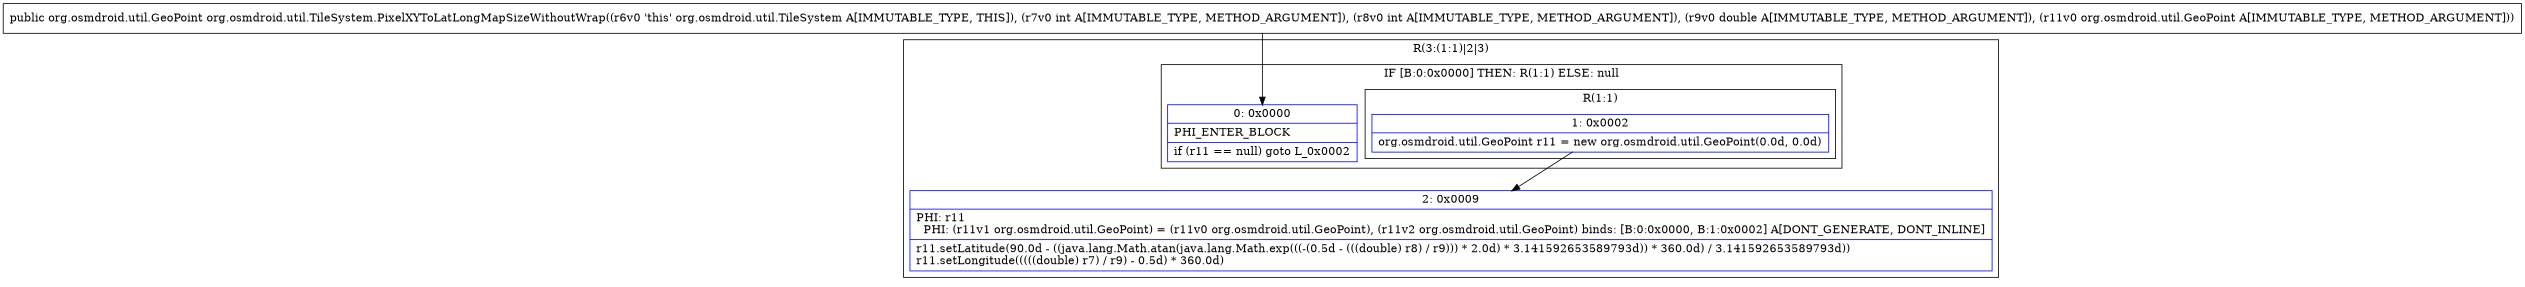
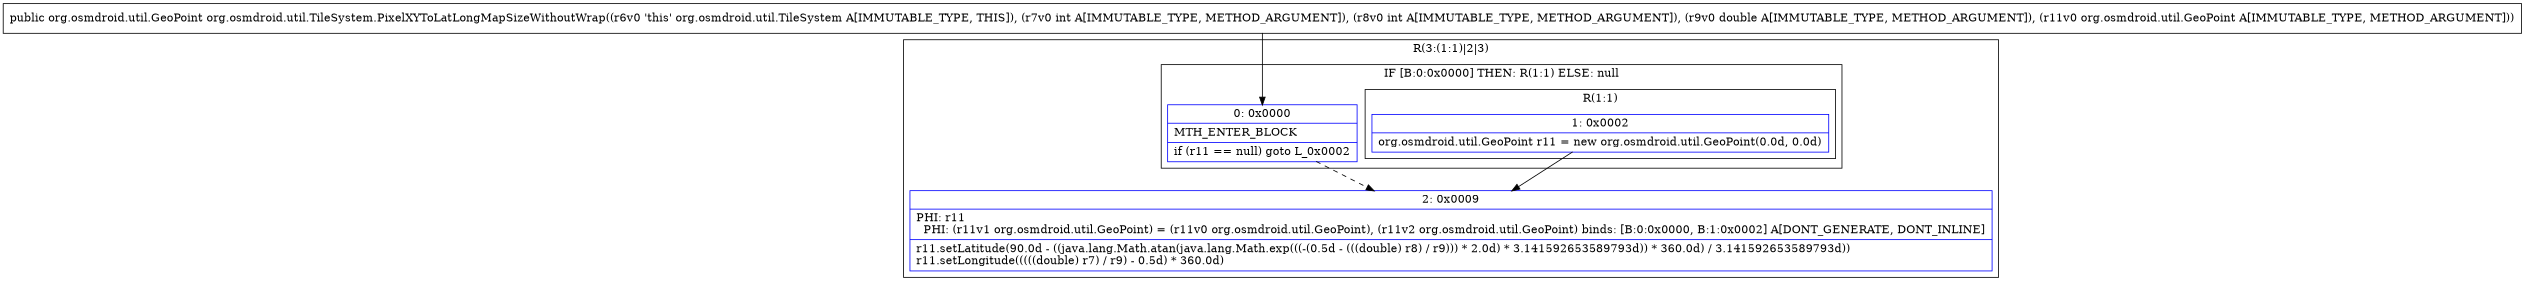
node "0: 0x0000": text "PHI_ENTER_BLOCK" -> "MTH_ENTER_BLOCK"
edge "0: 0x0000" -> "2: 0x0009": added
